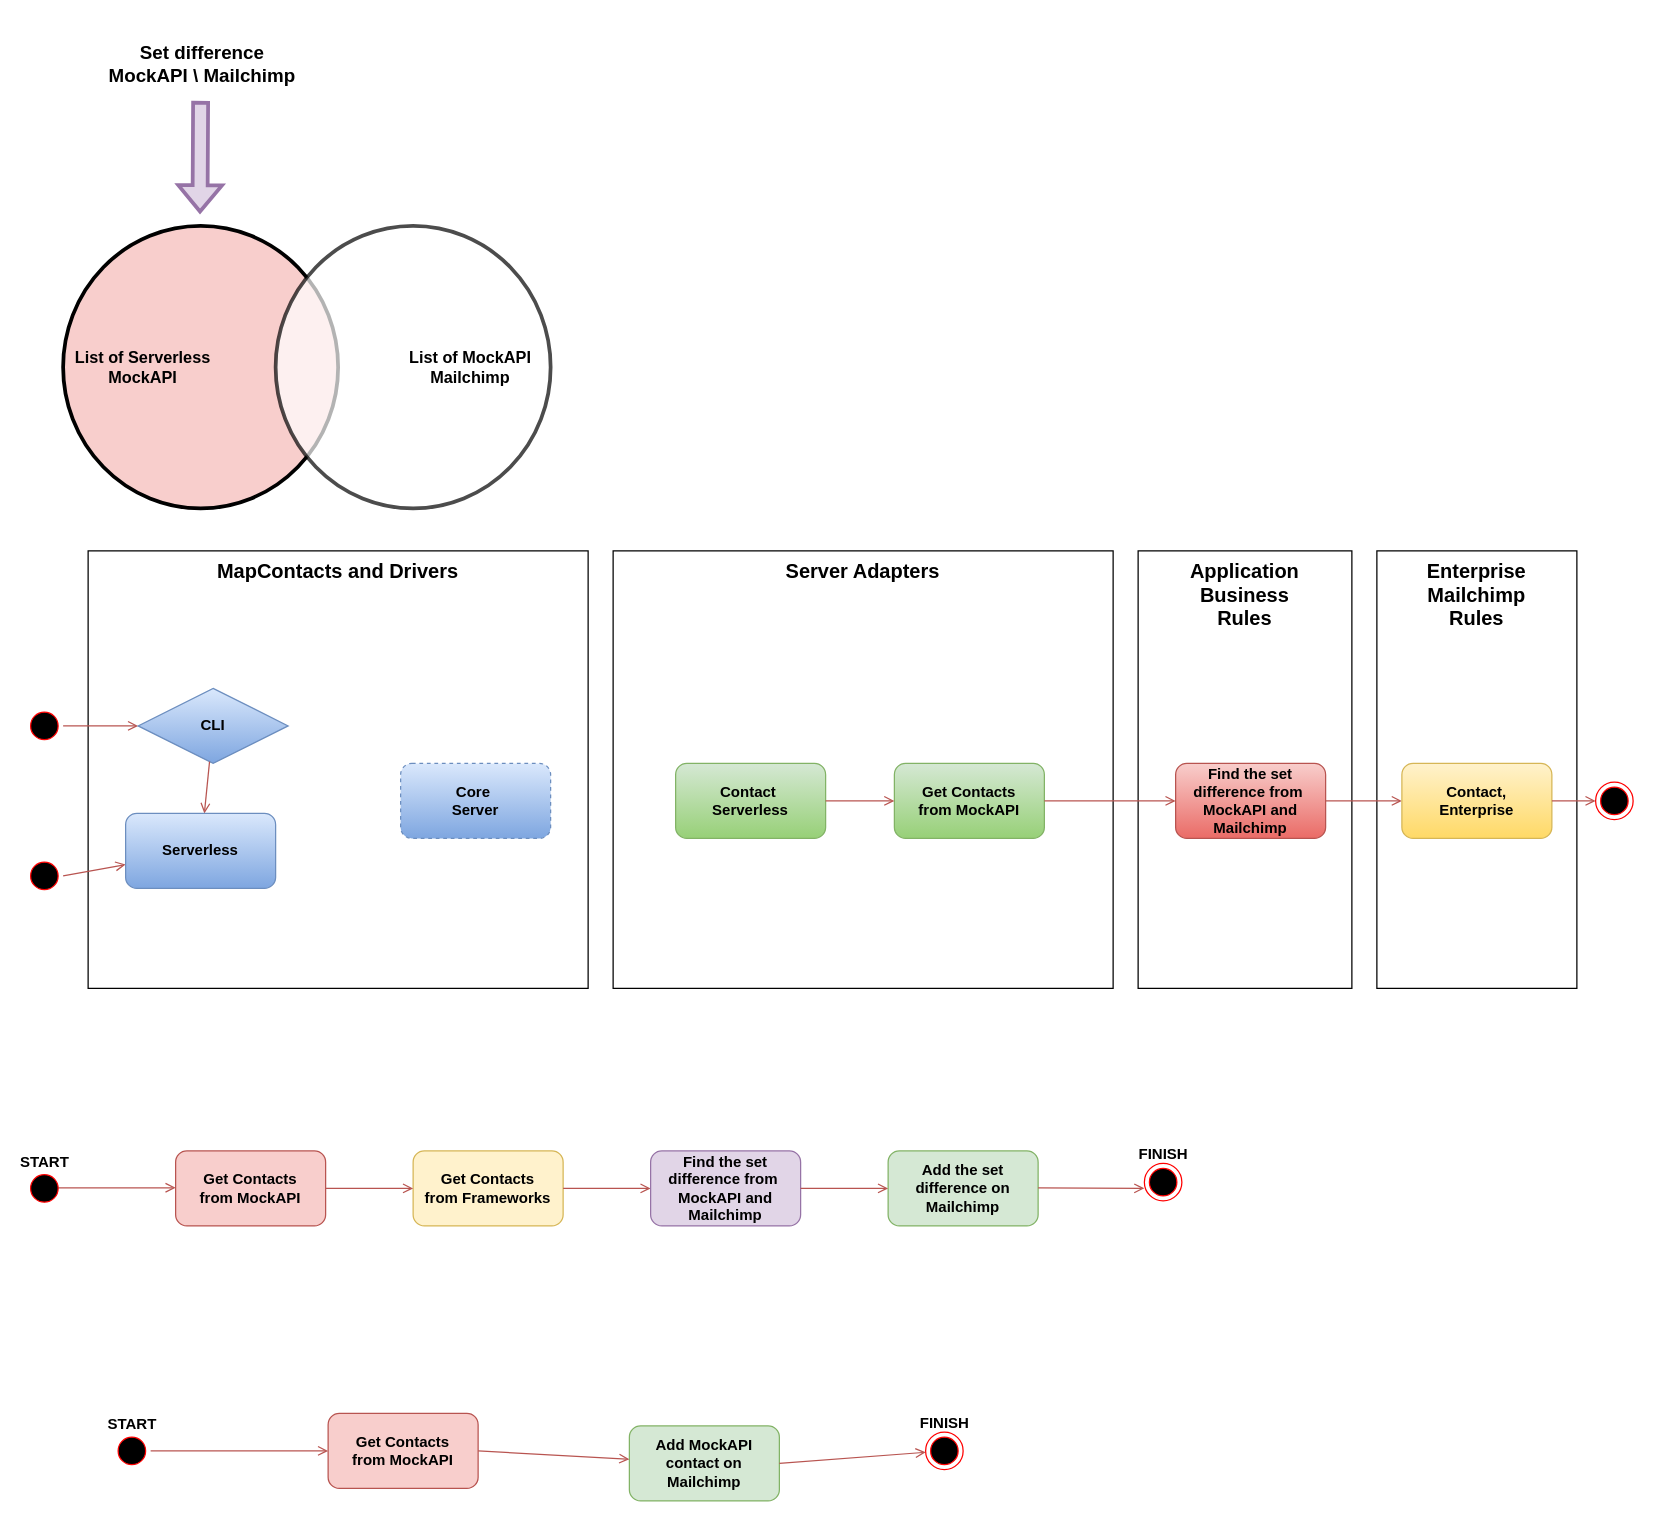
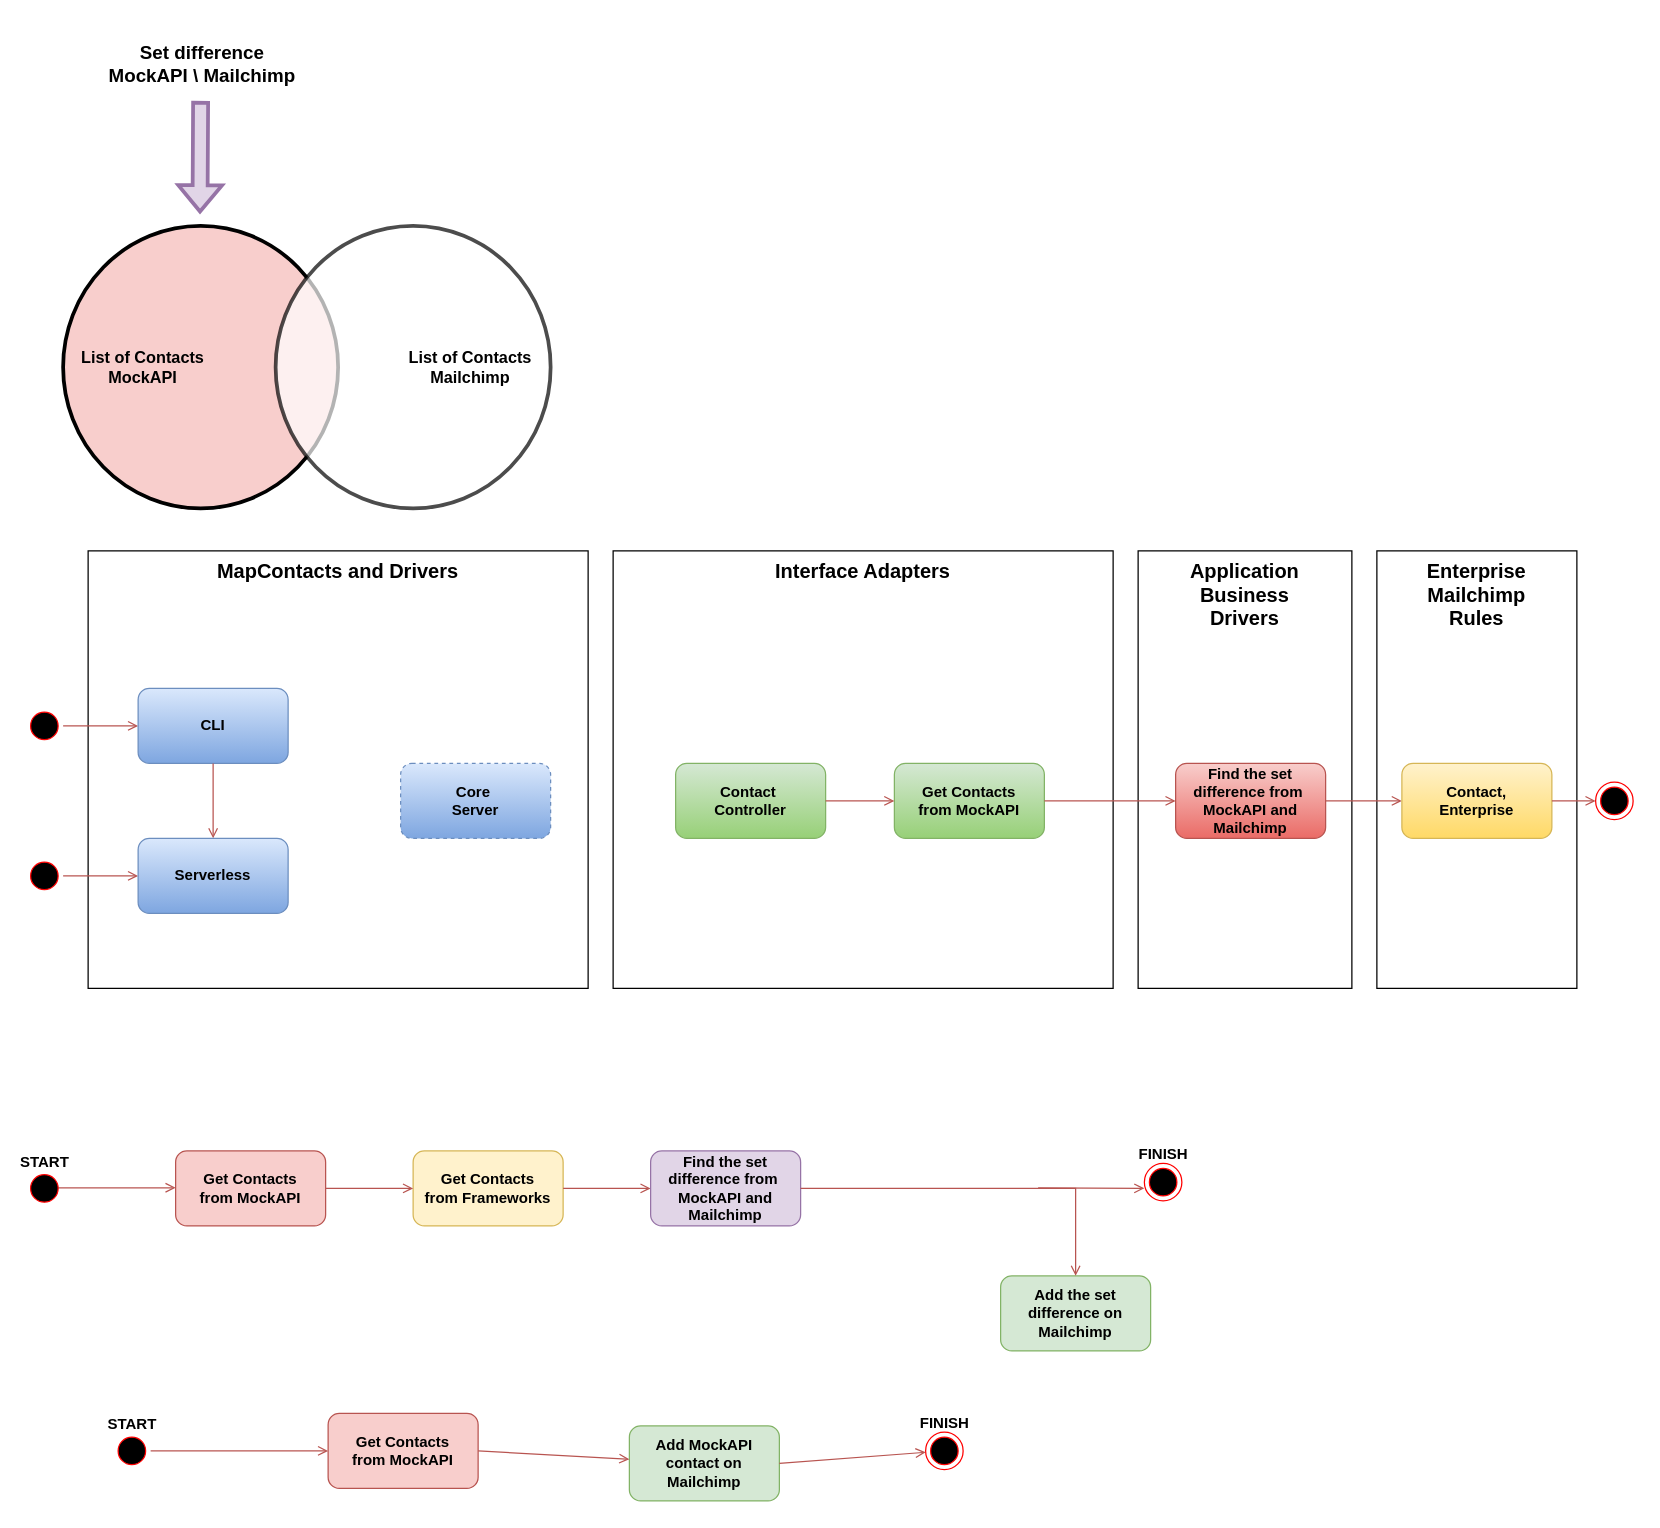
node "List of ServerlessMockAPI": label "List of ServerlessMockAPI" -> "List of ContactsMockAPI"
node "List of MockAPIMailchimp": label "List of MockAPIMailchimp" -> "List of ContactsMailchimp"
node "Server Adapters": label "Server Adapters" -> "Interface Adapters"
node "Application Business Rules": label "Application Business Rules" -> "Application Business Drivers"
node "CLI": shape diamond -> rounded rectangle
node "Contact Serverless": label "Contact Serverless" -> "Contact Controller"
node "Serverless": moved (201, 851) -> (213, 876)
node "Add the set difference on Mailchimp": moved (963, 1188) -> (1076, 1313)
